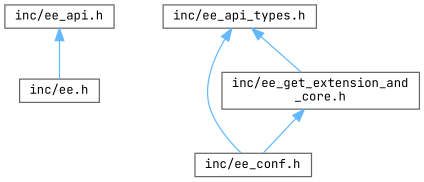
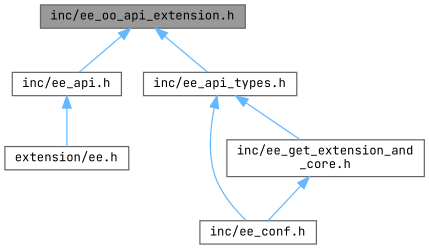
node "inc/ee_oo_api_extension.h": added
node "inc/ee.h": label "inc/ee.h" -> "extension/ee.h"
